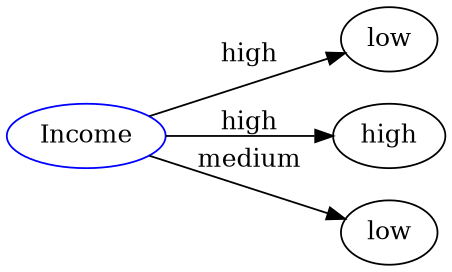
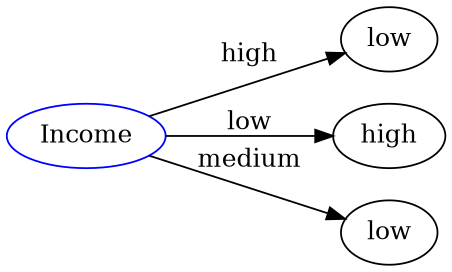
edge "Income" -> "high": label "high" -> "low"
